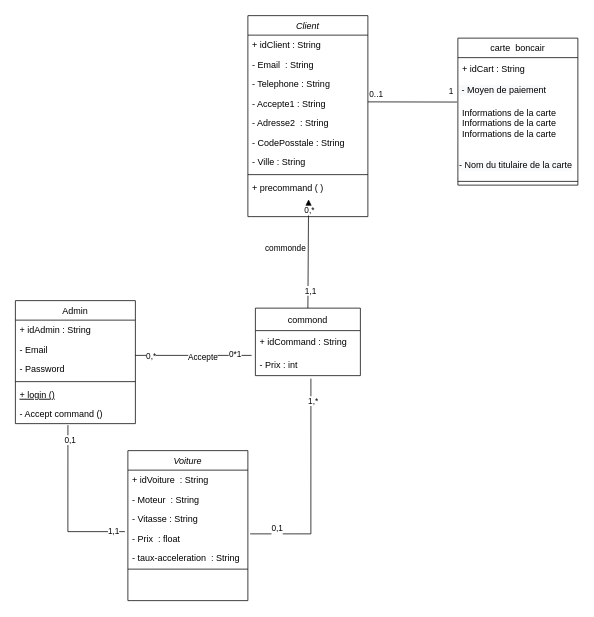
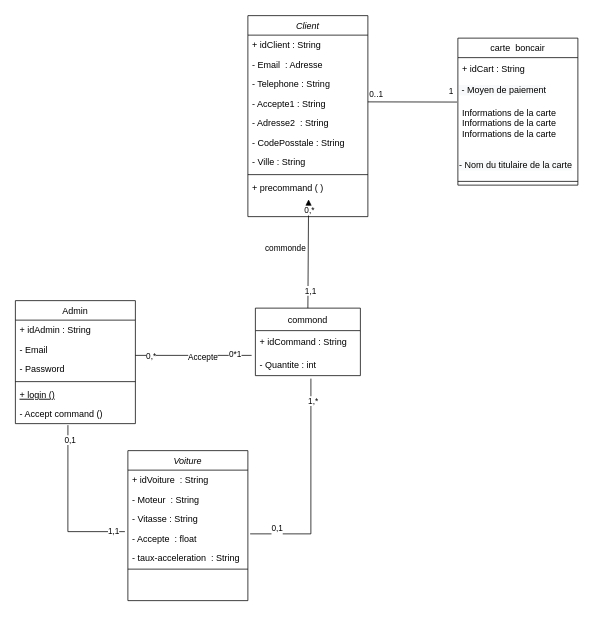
node "- Email : String": label "- Email : String" -> "- Email : Adresse"
node "- Prix : int": label "- Prix : int" -> "- Quantite : int"
node "- Prix : float": label "- Prix : float" -> "- Accepte : float"
